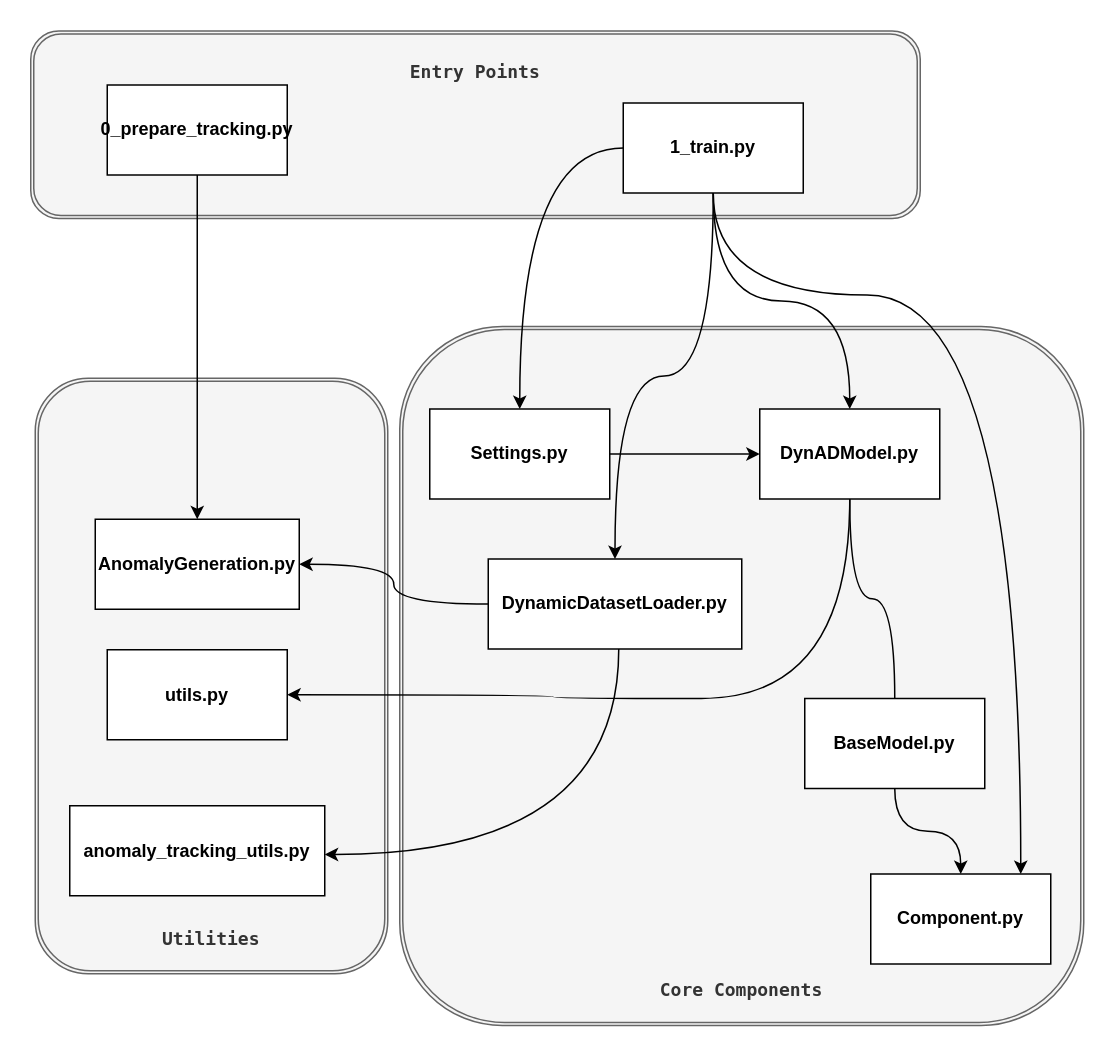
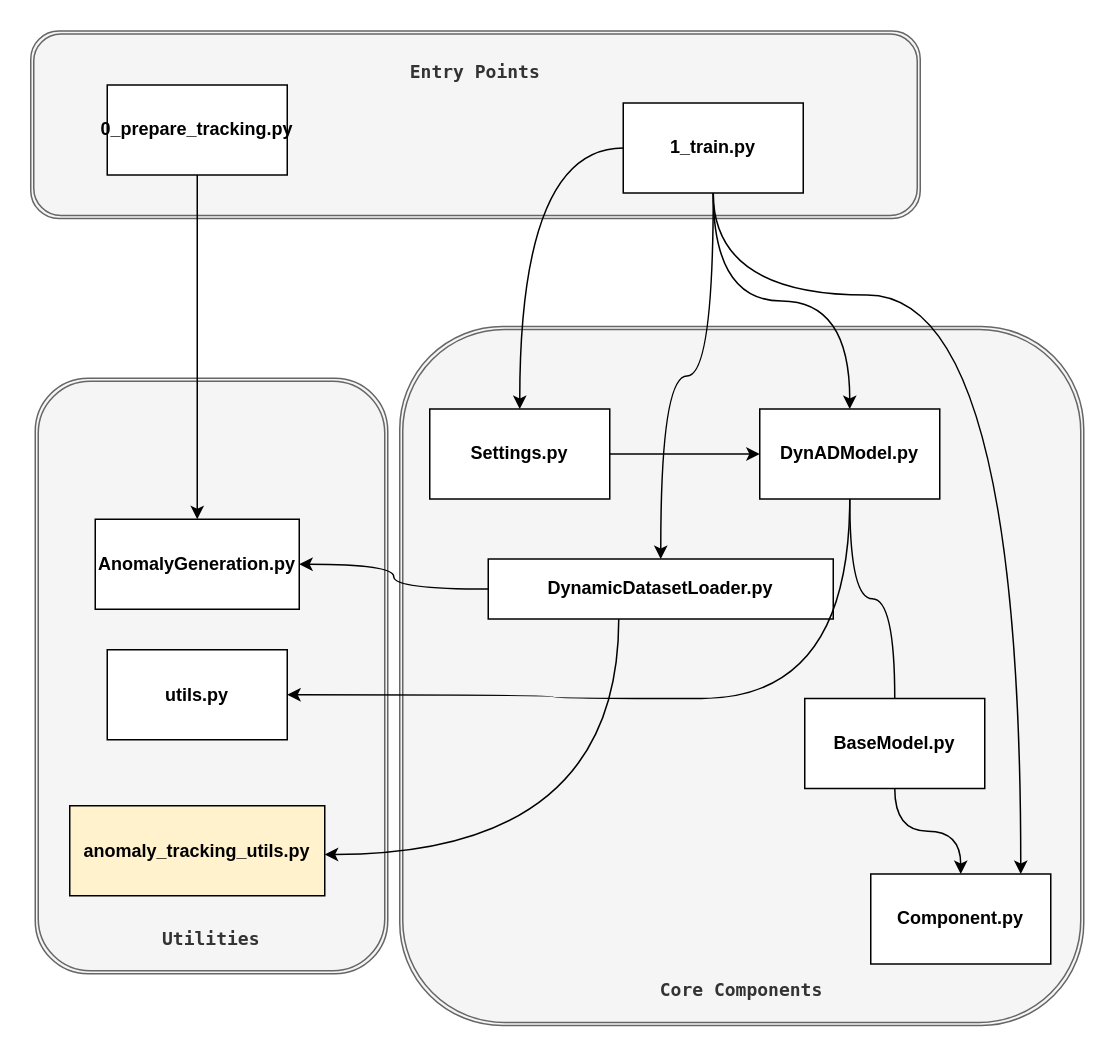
node "DynamicDatasetLoader.py": size 254x90 -> 345x60
node "anomaly_tracking_utils.py": fillcolor #ffffff -> #fff2cc
